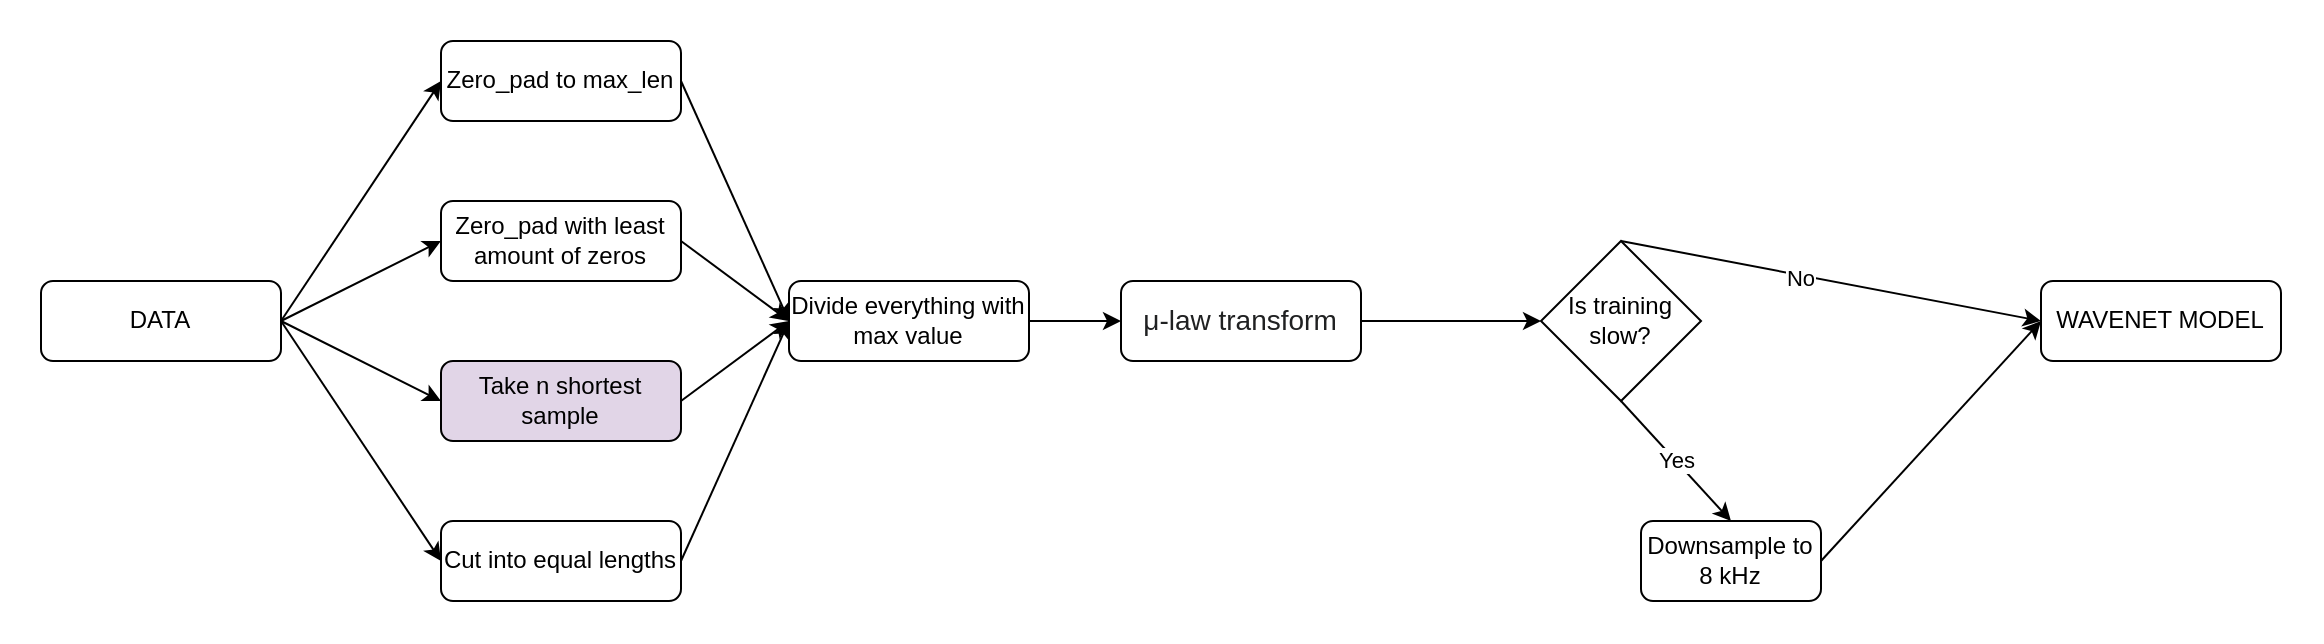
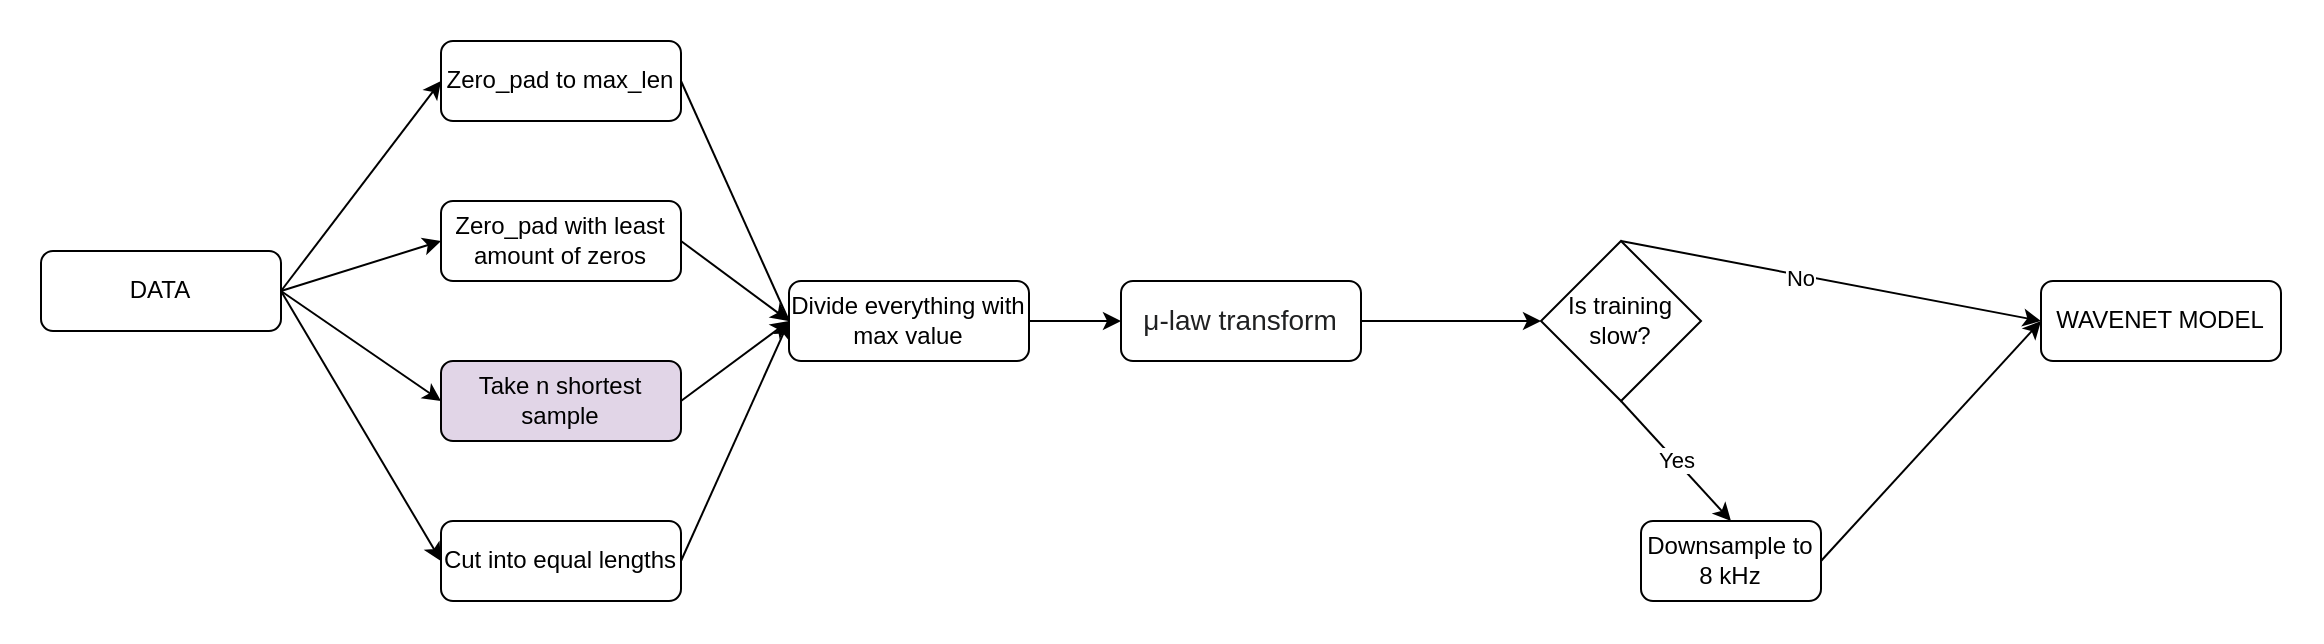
edge "Zero_pad to max_len" -> "Divide everything with max value": arrowhead classic -> none
node "DATA": moved (161, 321) -> (161, 291)
